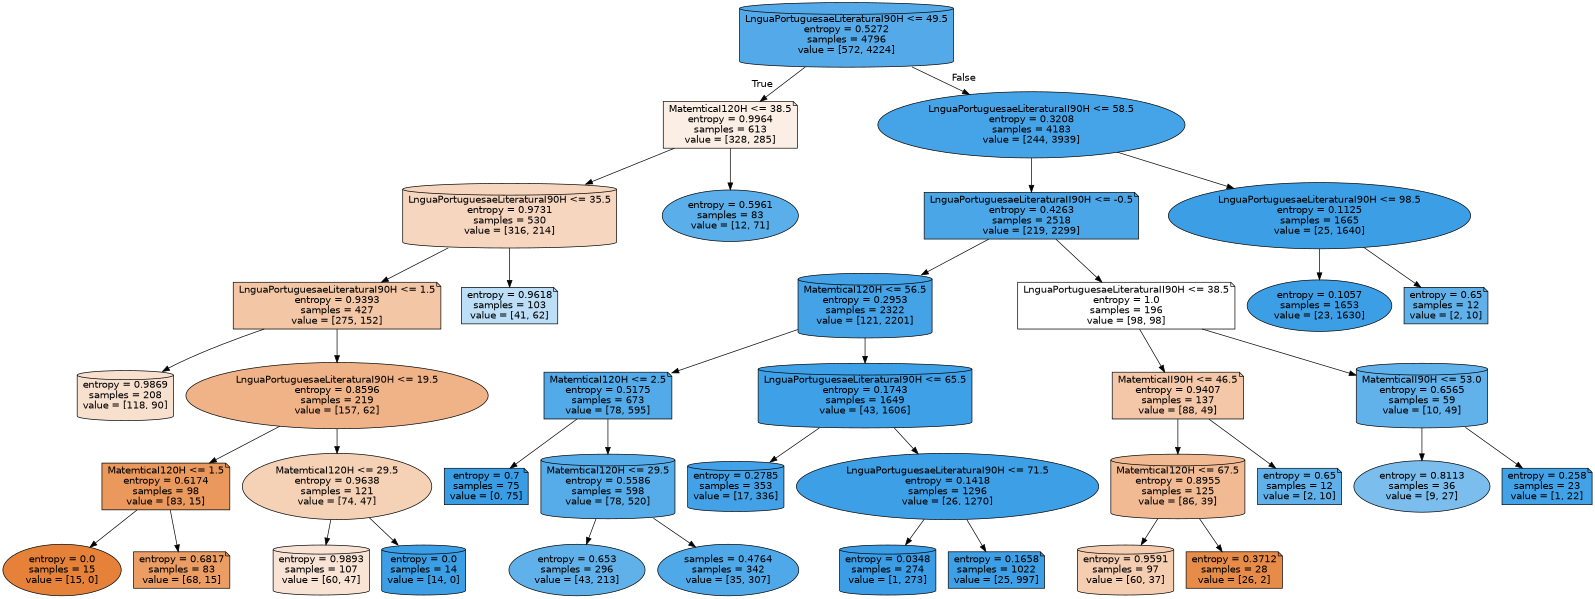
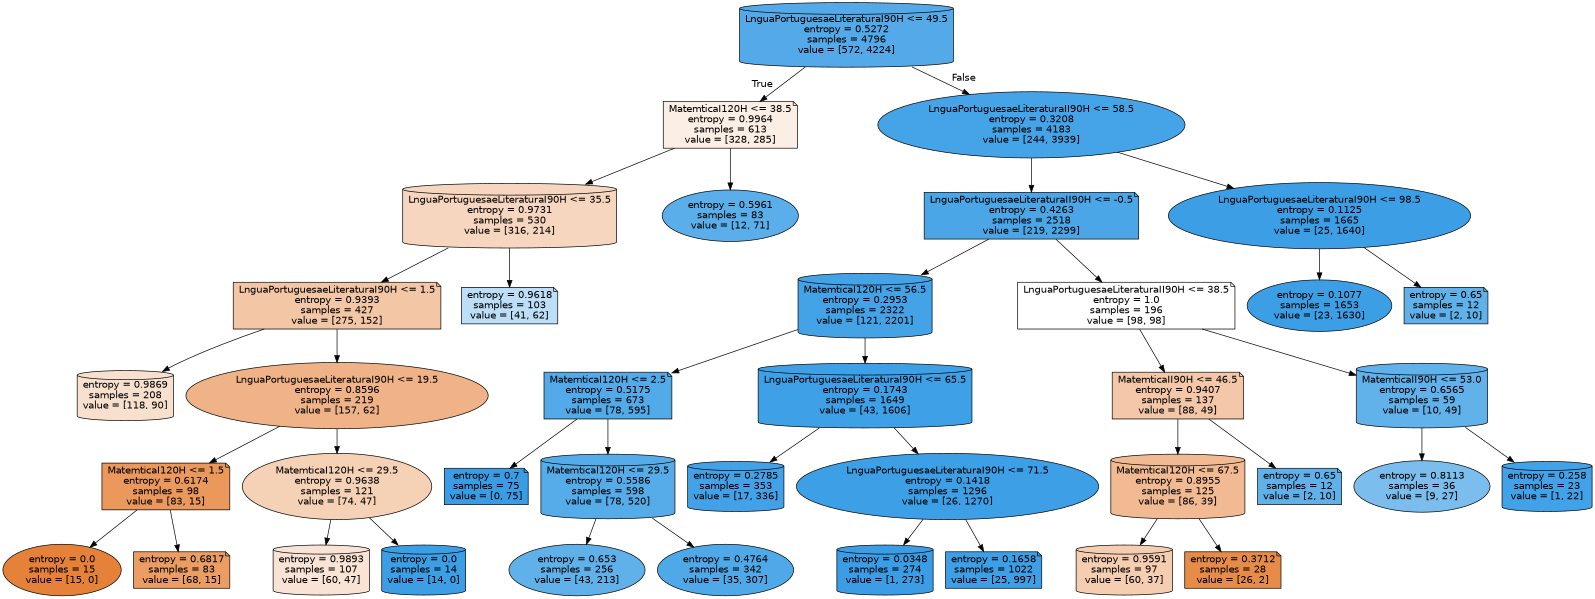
node "entropy = 0.1057 samples = 1653 value = [23, 1630]": label "entropy = 0.1057 samples = 1653 value = [23, 1630]" -> "entropy = 0.1077 samples = 1653 value = [23, 1630]"
node "entropy = 0.258 samples = 23 value = [1, 22]": shape note -> cylinder
node "entropy = 0.653 samples = 296 value = [43, 213]": label "entropy = 0.653 samples = 296 value = [43, 213]" -> "entropy = 0.653 samples = 256 value = [43, 213]"
node "samples = 0.4764 samples = 342 value = [35, 307]": label "samples = 0.4764 samples = 342 value = [35, 307]" -> "entropy = 0.4764 samples = 342 value = [35, 307]"
